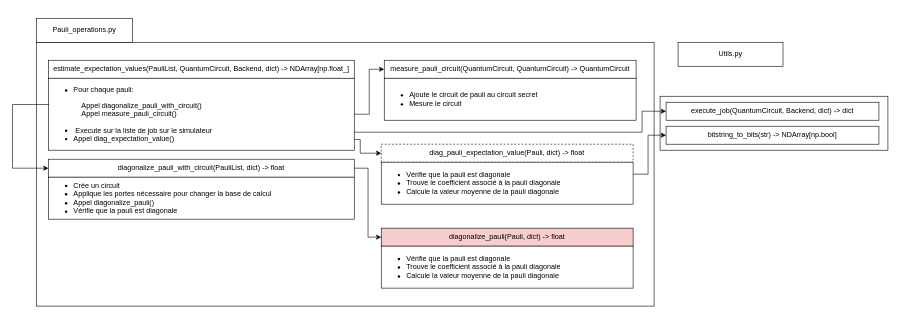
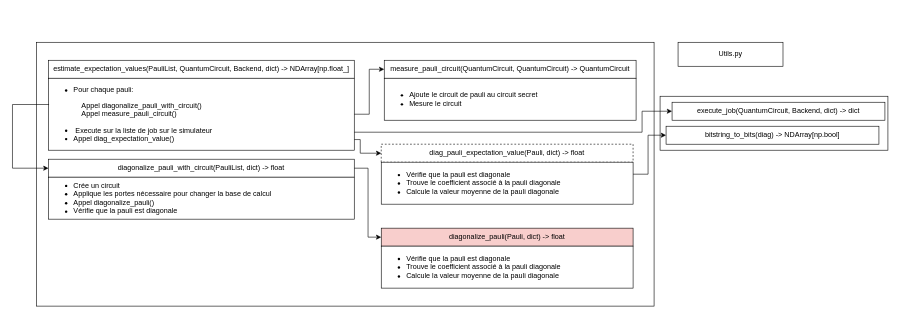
node "Pauli_operations.py": removed
node "execute_job(QuantumCircuit, Backend, dict) -> dict": moved (773, 111) -> (779, 111)
node "bitstring_to_bits(str) -> NDArray[np.bool]": label "bitstring_to_bits(str) -> NDArray[np.bool]" -> "bitstring_to_bits(diag) -> NDArray[np.bool]"
